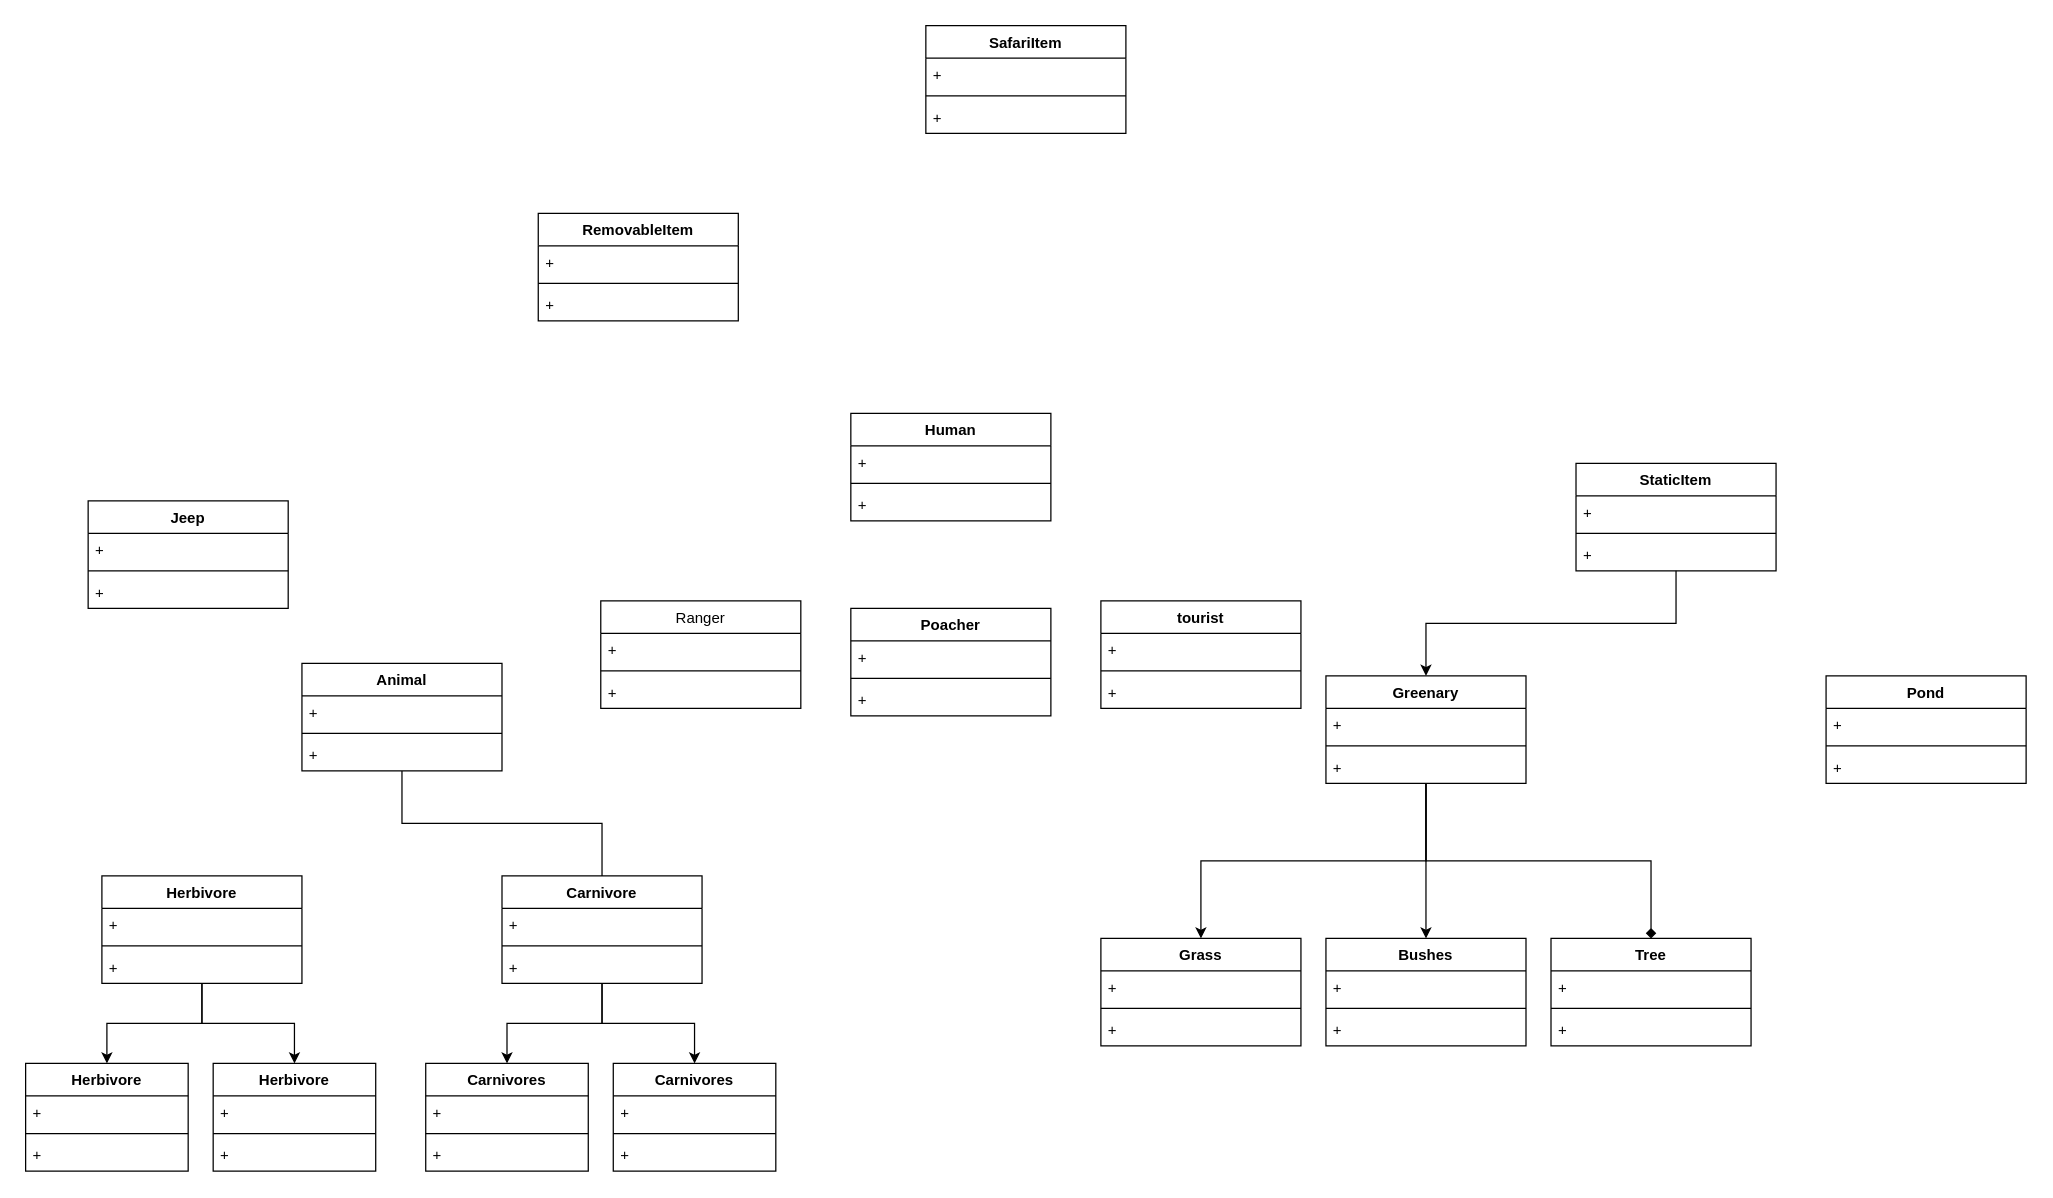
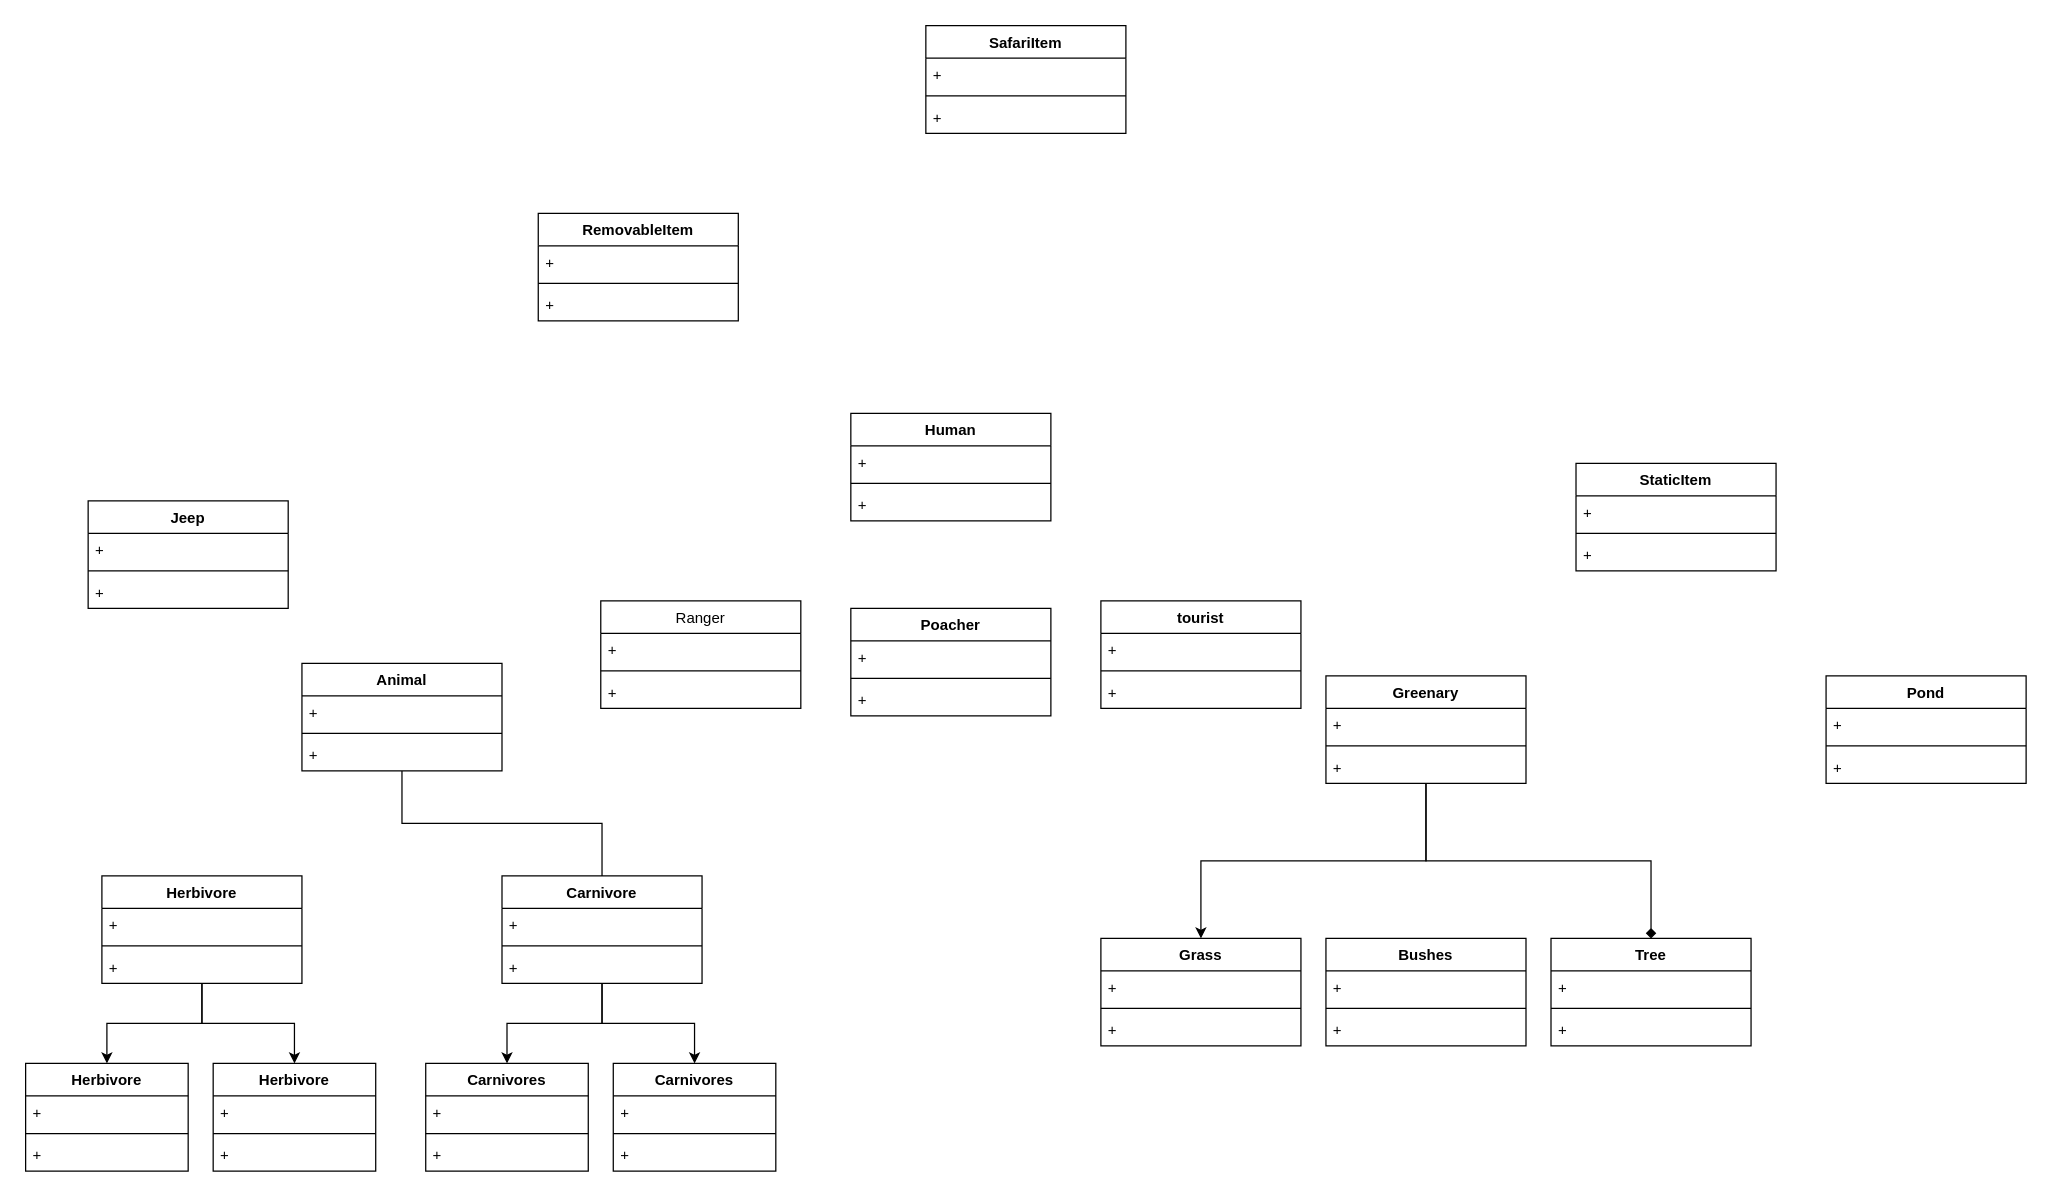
edge "StaticItem" -> "Greenary": removed
edge "Greenary" -> "Bushes": removed
